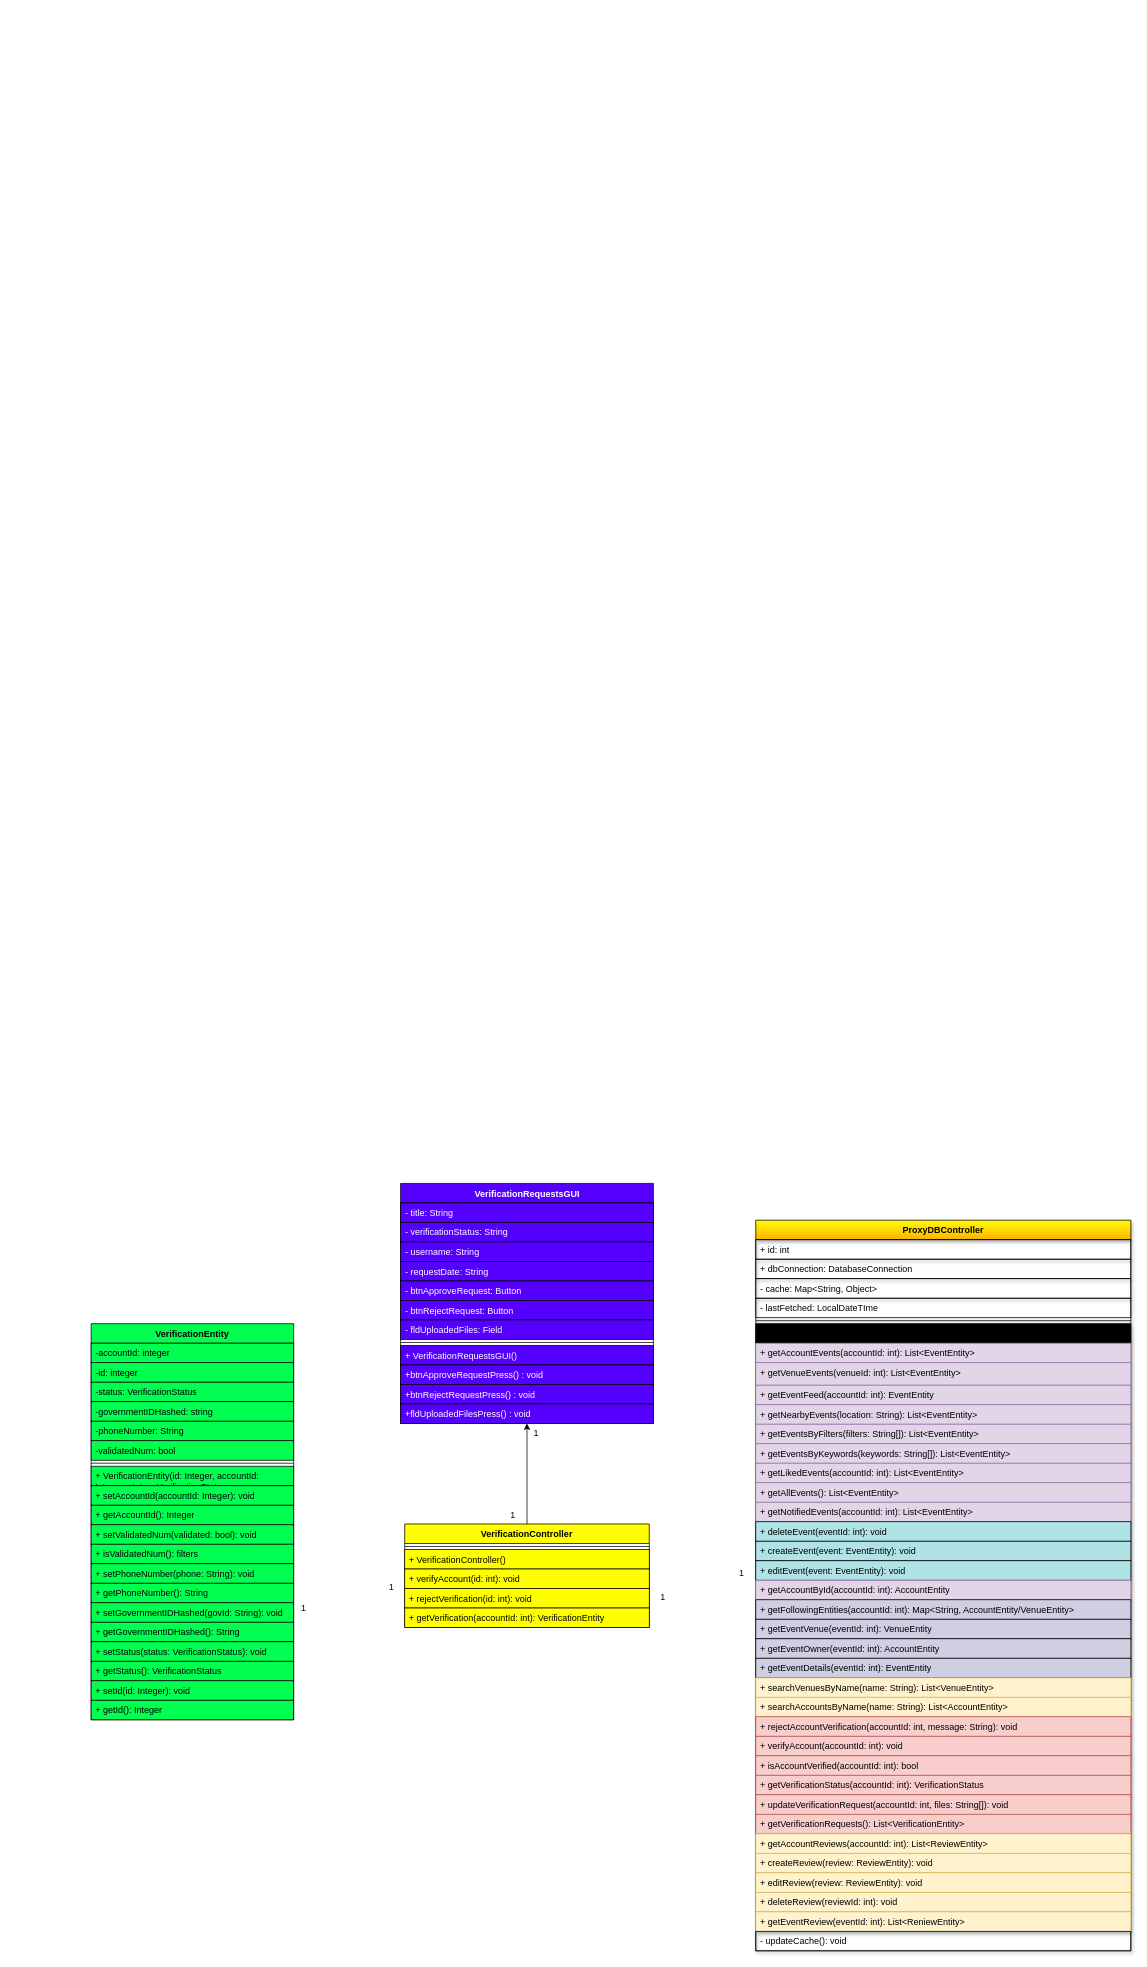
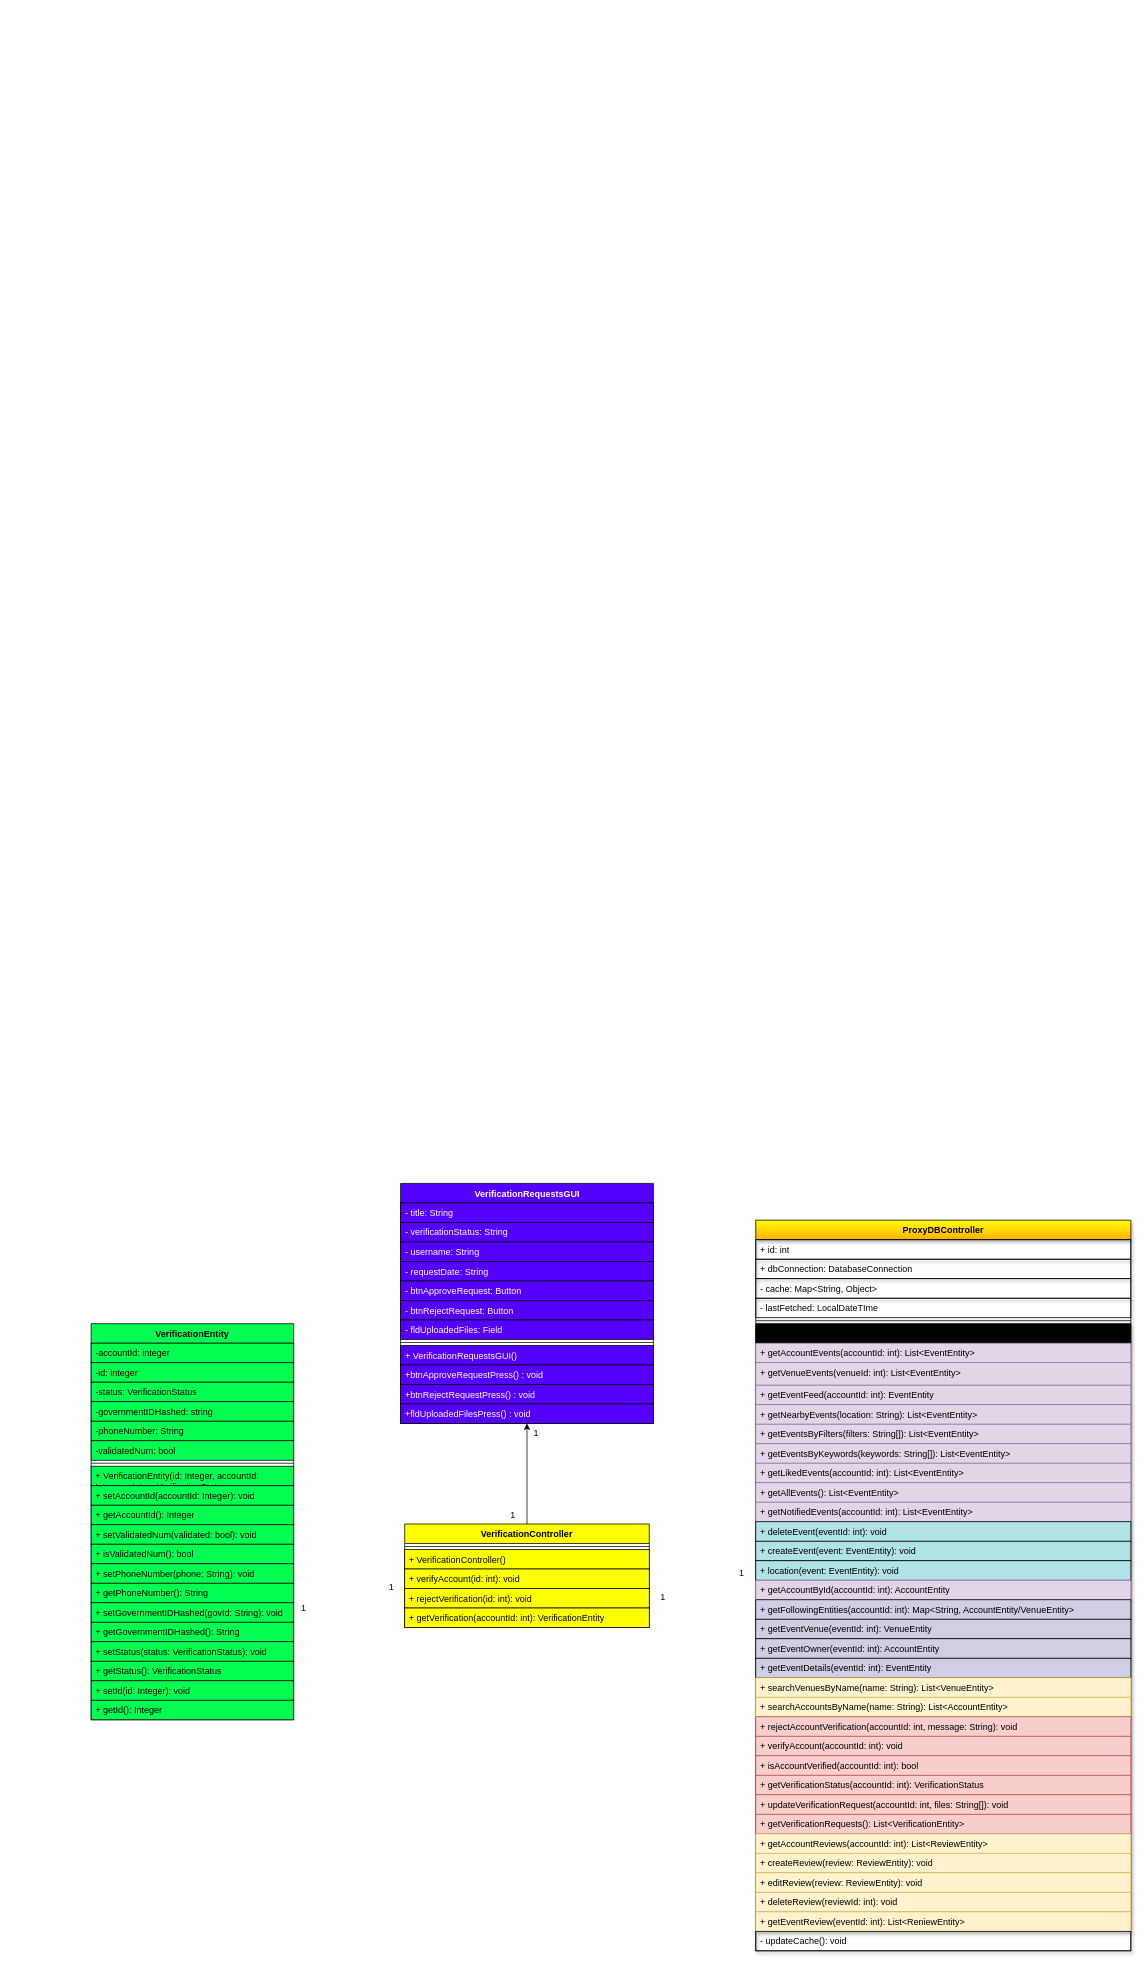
node "+ isValidatedNum(): filters": label "+ isValidatedNum(): filters" -> "+ isValidatedNum(): bool"
node "+ editEvent(event: EventEntity): void": label "+ editEvent(event: EventEntity): void" -> "+ location(event: EventEntity): void"
